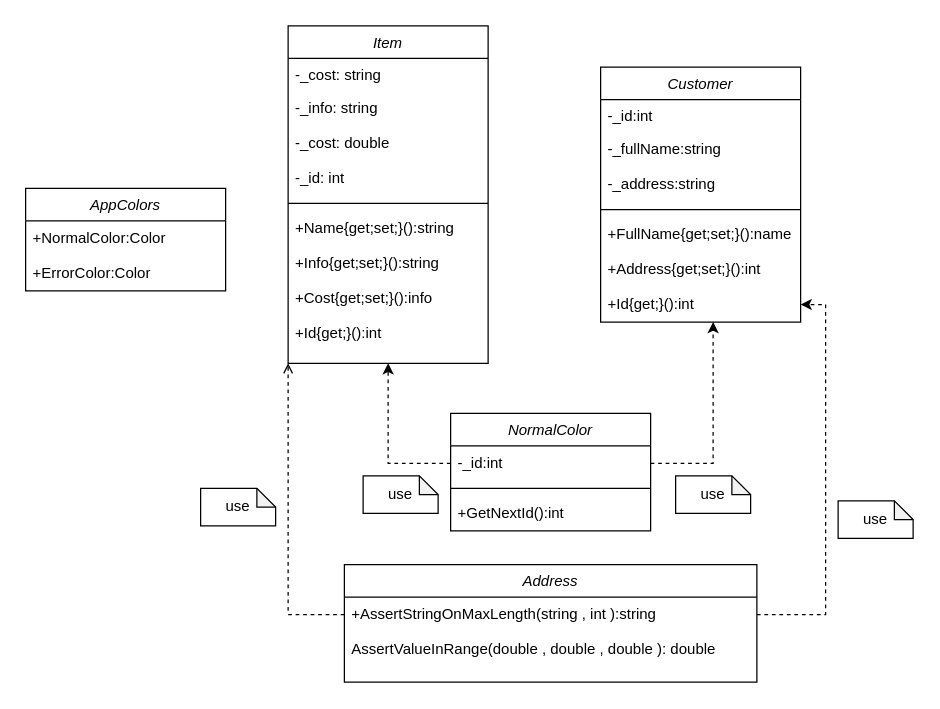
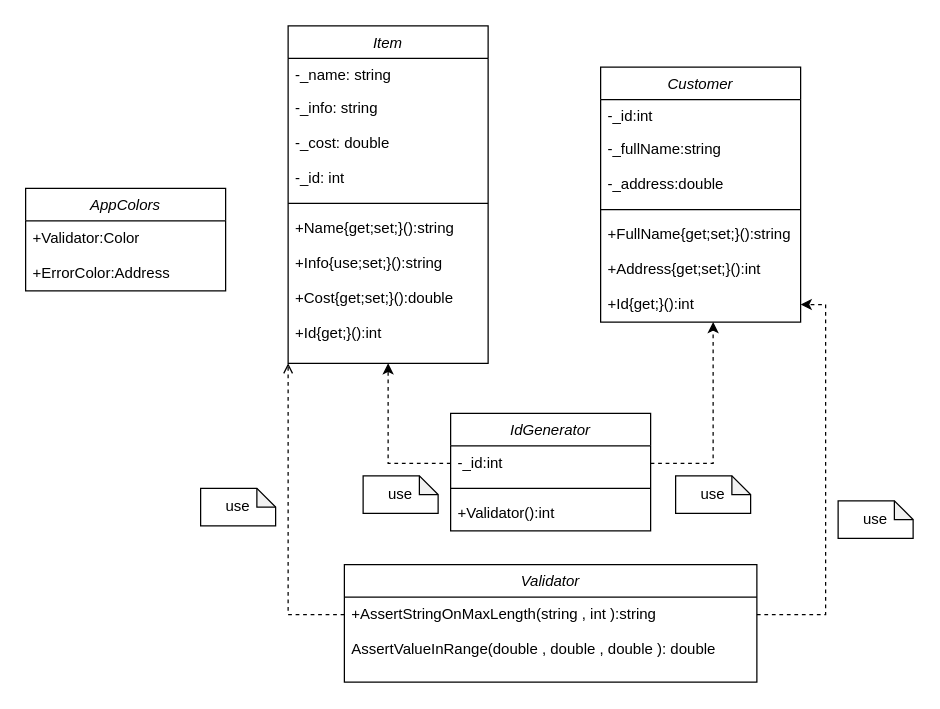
node "-_cost: string": label "-_cost: string" -> "-_name: string"
node "-_address:string": label "-_address:string" -> "-_address:double"
node "+FullName{get;set;}():name": label "+FullName{get;set;}():name" -> "+FullName{get;set;}():string"
node "+NormalColor:Color": label "+NormalColor:Color" -> "+Validator:Color"
node "+Info{get;set;}():string": label "+Info{get;set;}():string" -> "+Info{use;set;}():string"
node "+ErrorColor:Color": label "+ErrorColor:Color" -> "+ErrorColor:Address"
node "+Cost{get;set;}():info": label "+Cost{get;set;}():info" -> "+Cost{get;set;}():double"
node "NormalColor": label "NormalColor" -> "IdGenerator"
node "+GetNextId():int": label "+GetNextId():int" -> "+Validator():int"
node "Address": label "Address" -> "Validator"
